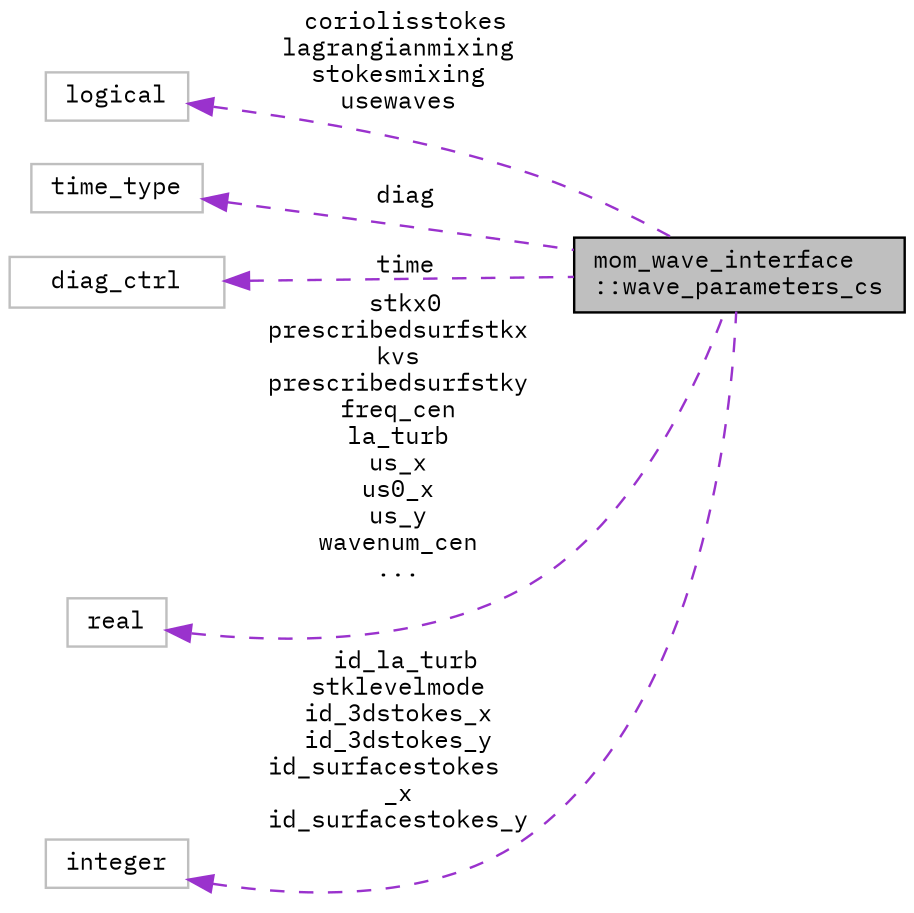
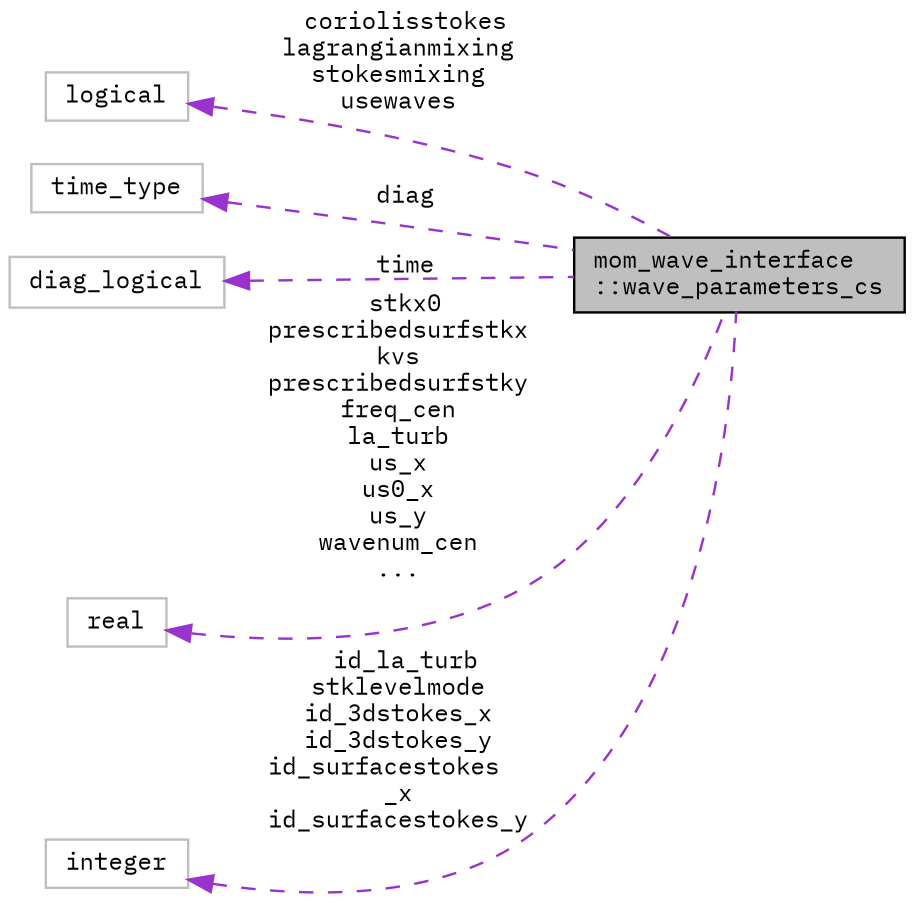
node "diag_ctrl": label "diag_ctrl" -> "diag_logical"
